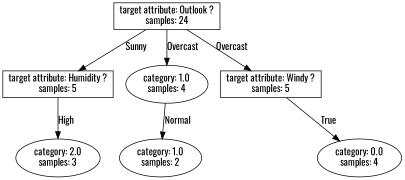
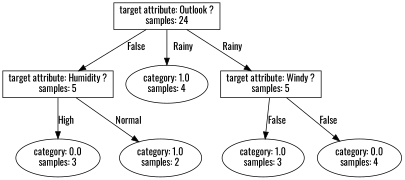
edge "target attribute: Outlook ? samples: 24" -> "target attribute: Humidity ? samples: 5": label "Sunny" -> "False"
edge "target attribute: Outlook ? samples: 24" -> "category: 1.0 samples: 4": label "Overcast" -> "Rainy"
edge "target attribute: Outlook ? samples: 24" -> "target attribute: Windy ? samples: 5": label "Overcast" -> "Rainy"
edge "category: 1.0 samples: 4" -> "category: 1.0 samples: 2": now "target attribute: Humidity ? samples: 5" -> "category: 1.0 samples: 2"
edge "target attribute: Windy ? samples: 5" -> "category: 0.0 samples: 4": label "True" -> "False"
node "category: 2.0 samples: 3": label "category: 2.0 samples: 3" -> "category: 0.0 samples: 3"
node "category: 1.0 samples: 3": added
